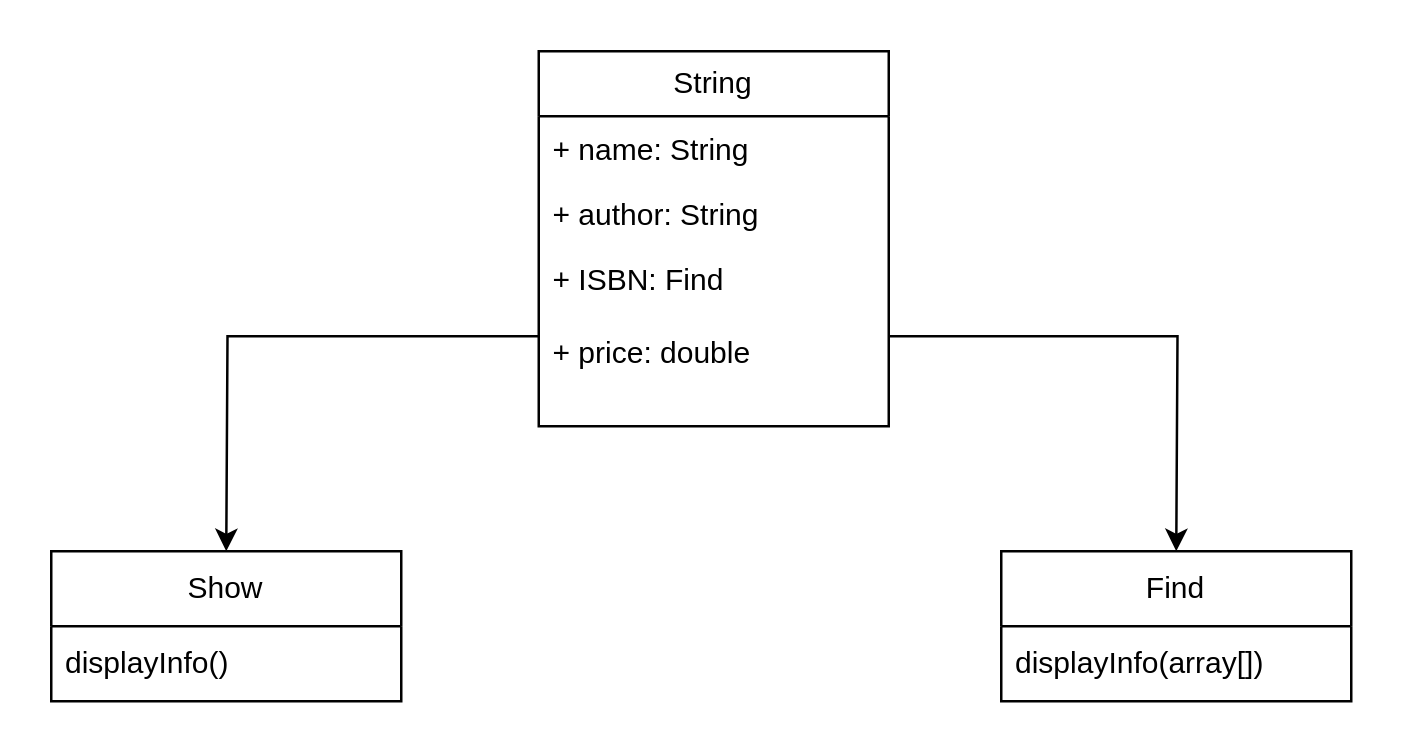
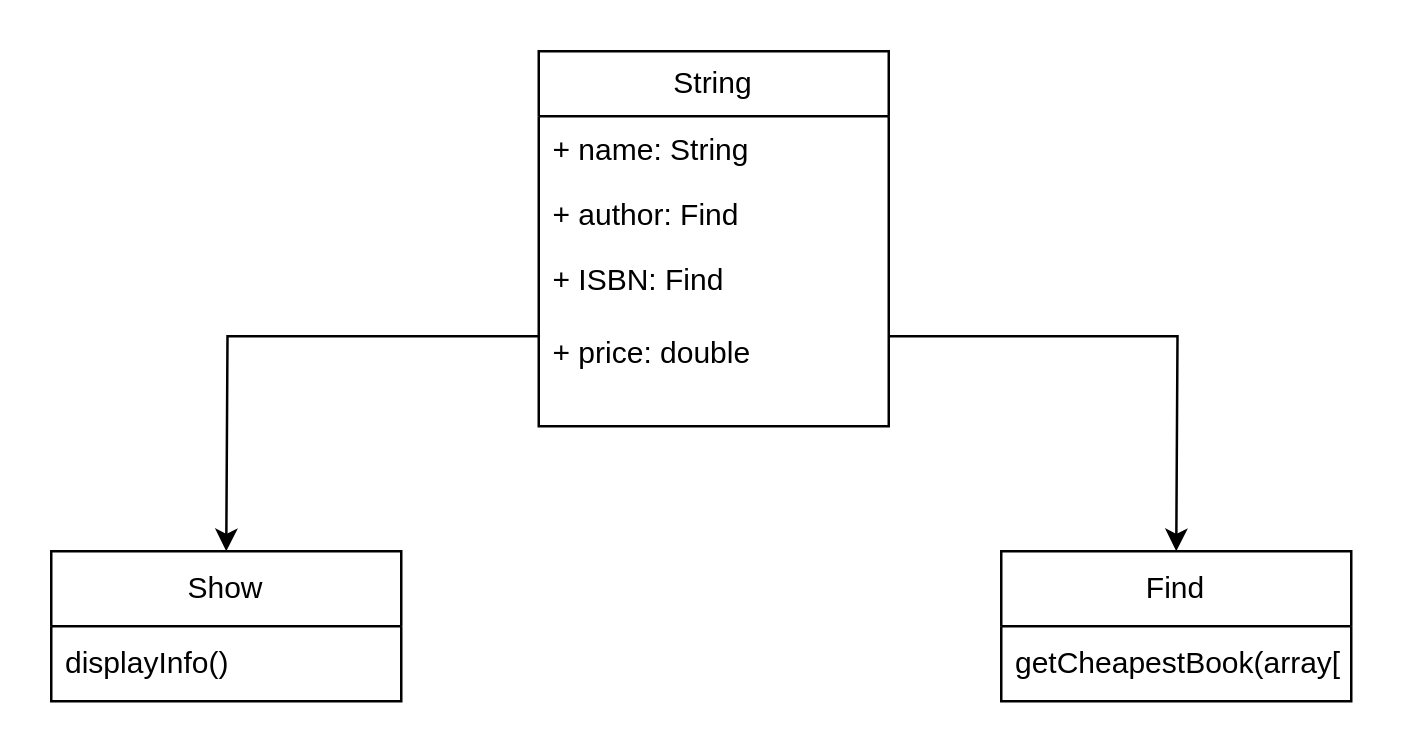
node "+ author: String": label "+ author: String" -> "+ author: Find"
node "displayInfo(array[])": label "displayInfo(array[])" -> "getCheapestBook(array[])"
